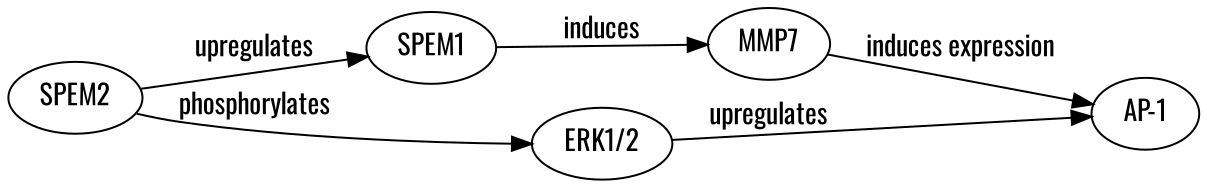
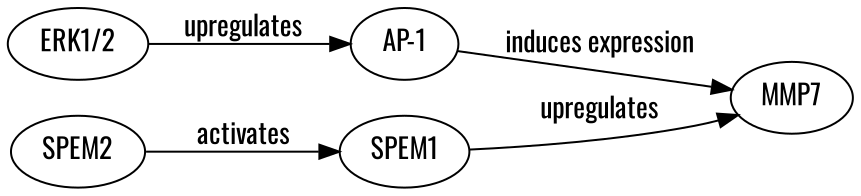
edge "SPEM1" -> "MMP7": label "induces" -> "upregulates"
edge "SPEM2" -> "SPEM1": label "upregulates" -> "activates"
edge "MMP7" -> "AP-1": reversed
edge "SPEM2" -> "ERK1/2": removed, label "phosphorylates"
